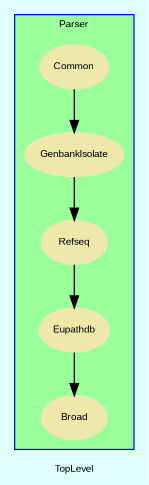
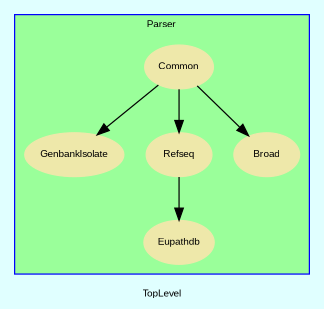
edge "GenbankIsolate" -> "Refseq": now "Common" -> "Refseq"
edge "Eupathdb" -> "Broad": now "Common" -> "Broad"
